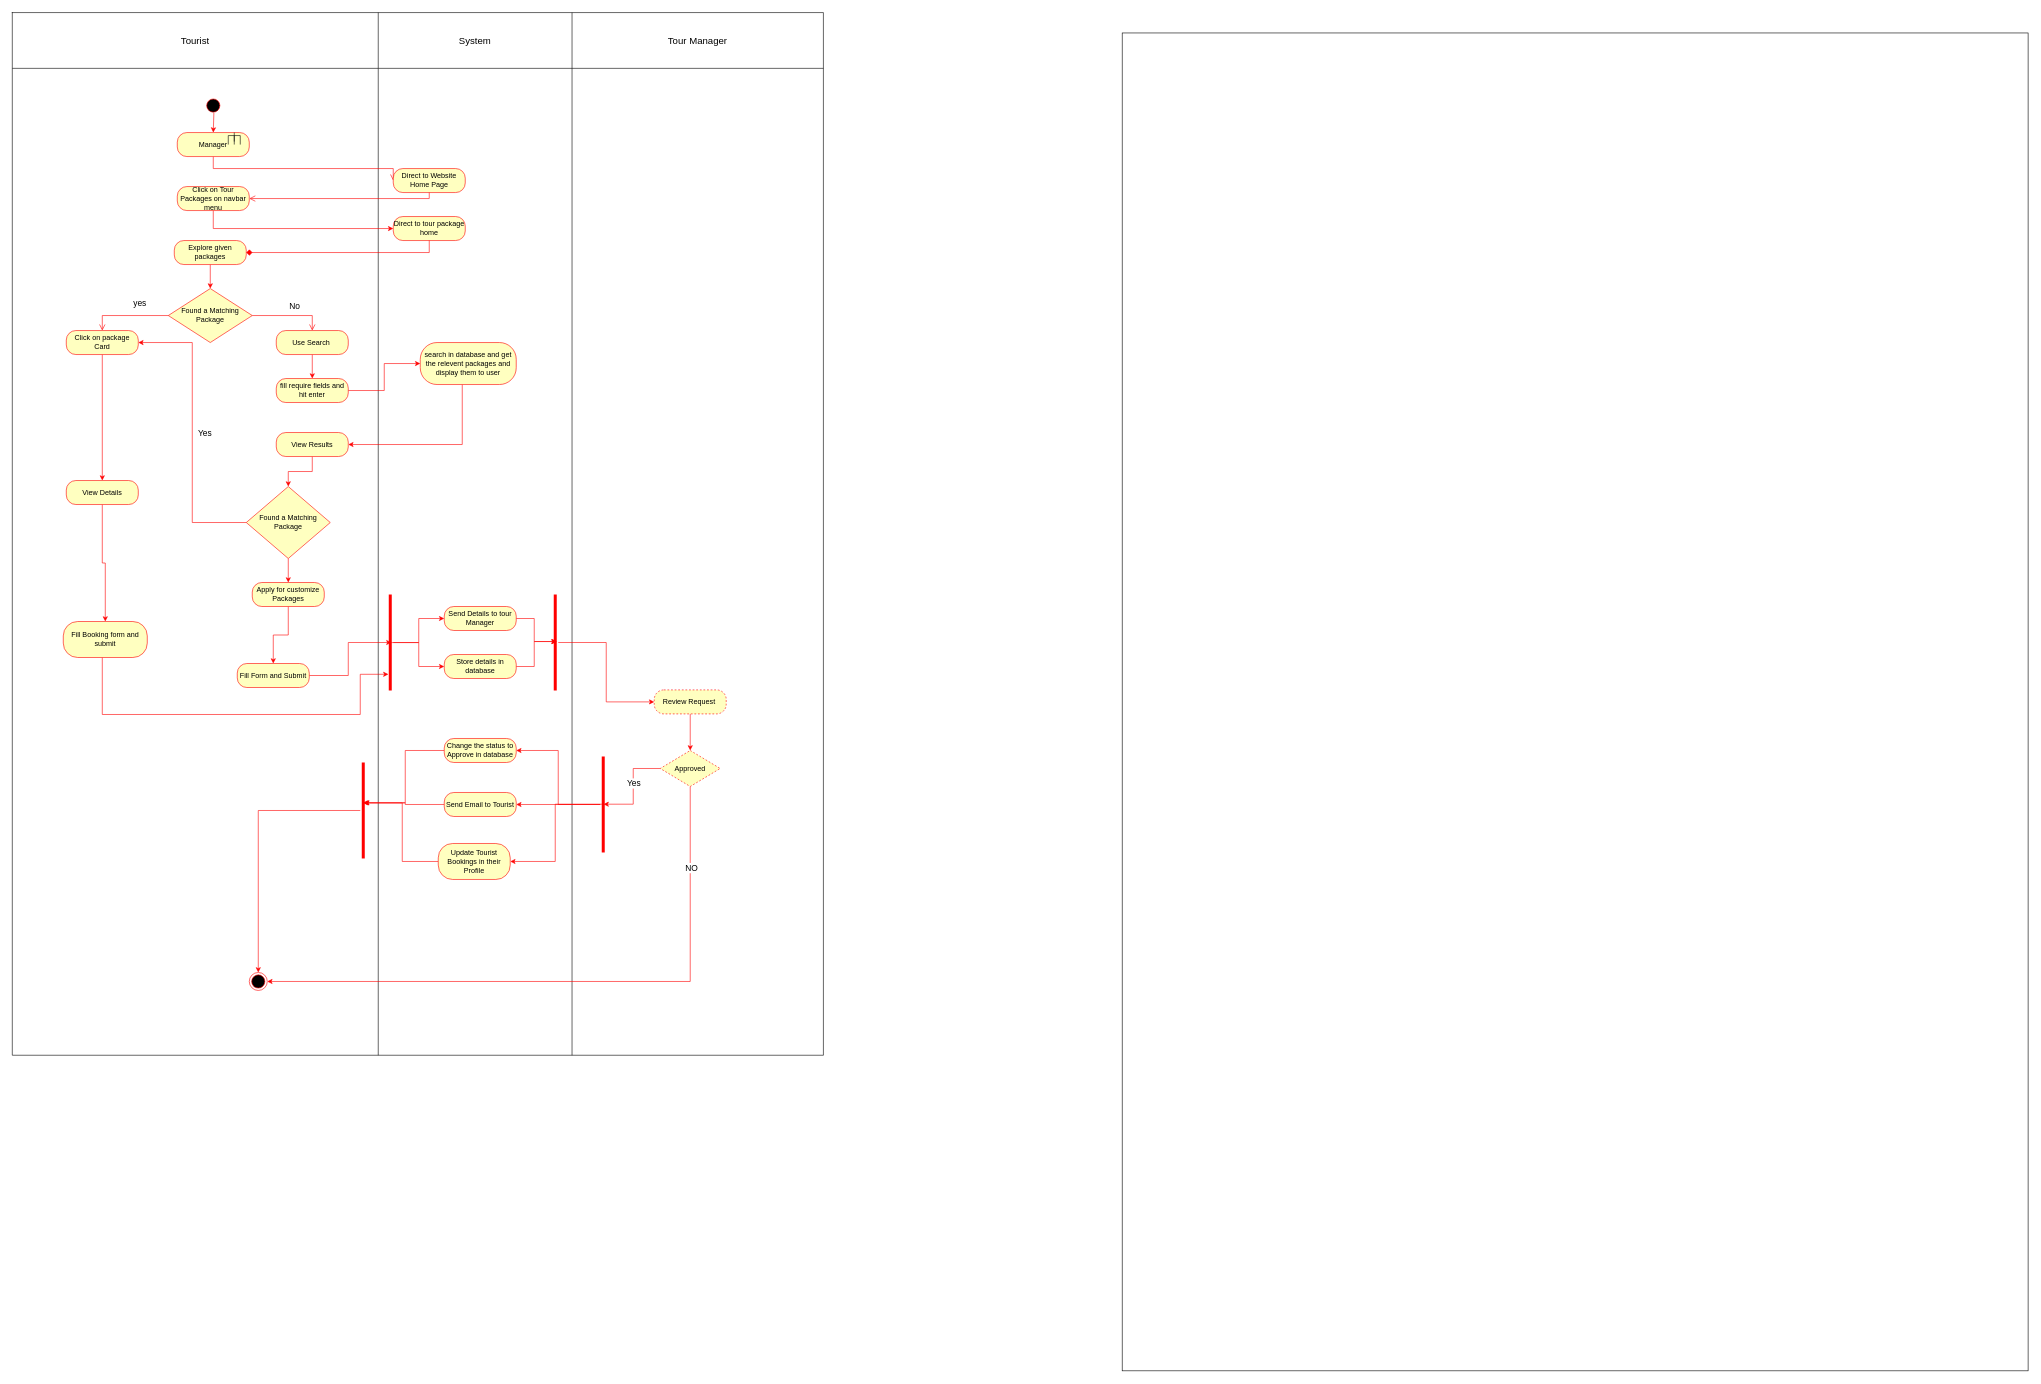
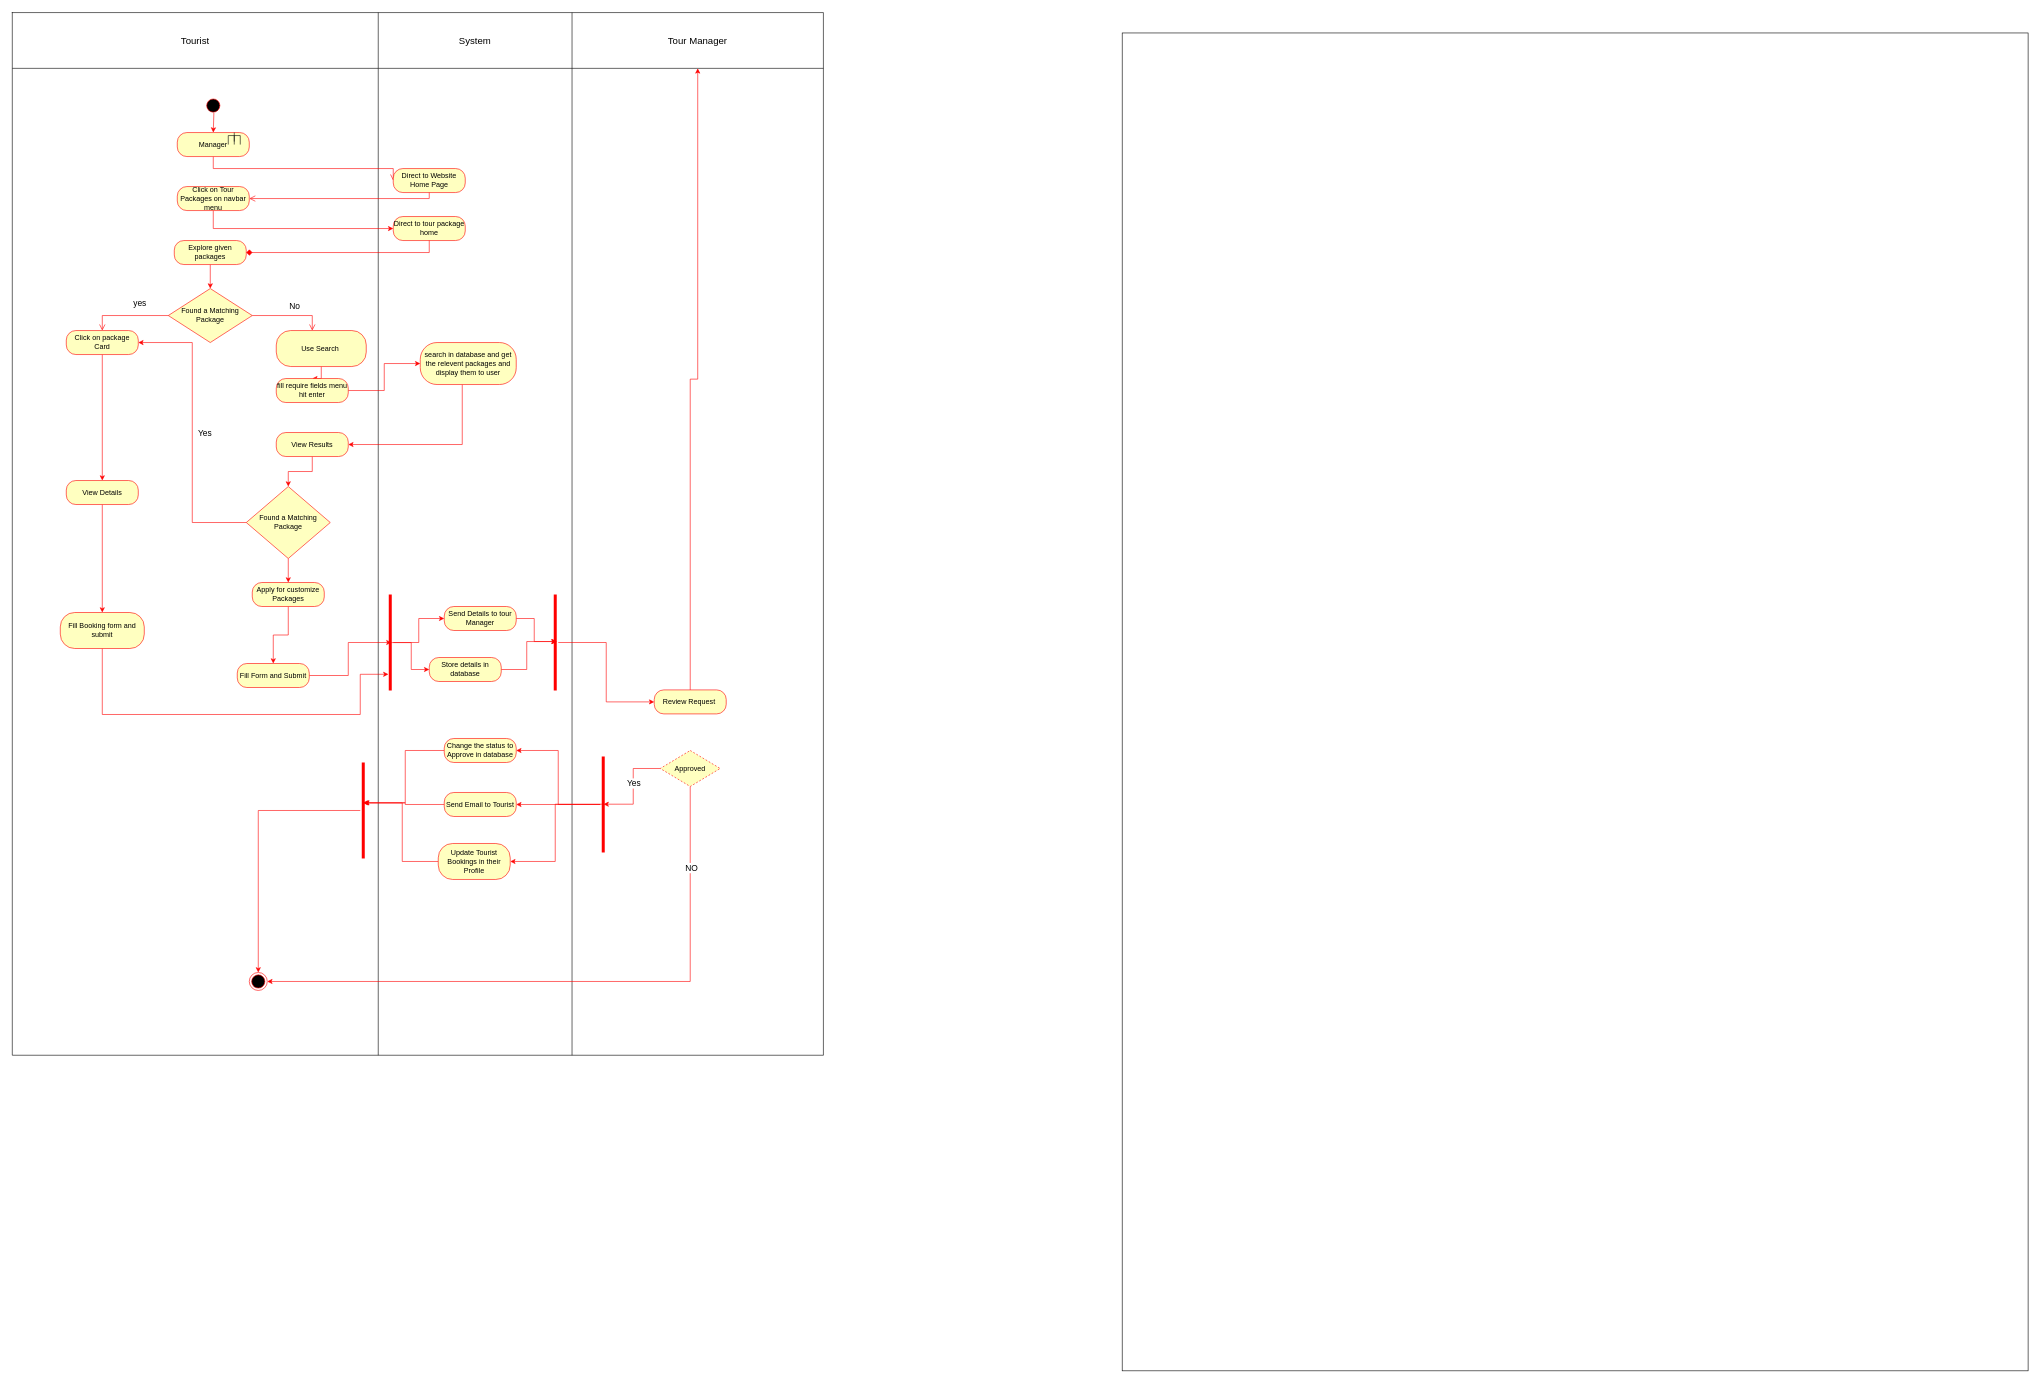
node "Use Search": size 72x24 -> 90x36
node "fill require fields and hit enter": label "fill require fields and hit enter" -> "fill require fields menu hit enter"
node "Fill Booking form and submit": moved (105, 639) -> (102, 630)
node "Store details in database": moved (480, 666) -> (465, 669)
node "Review Request": style dashed -> solid
edge "Review Request" -> "Approved": now "Review Request" -> "Tour Manager"
